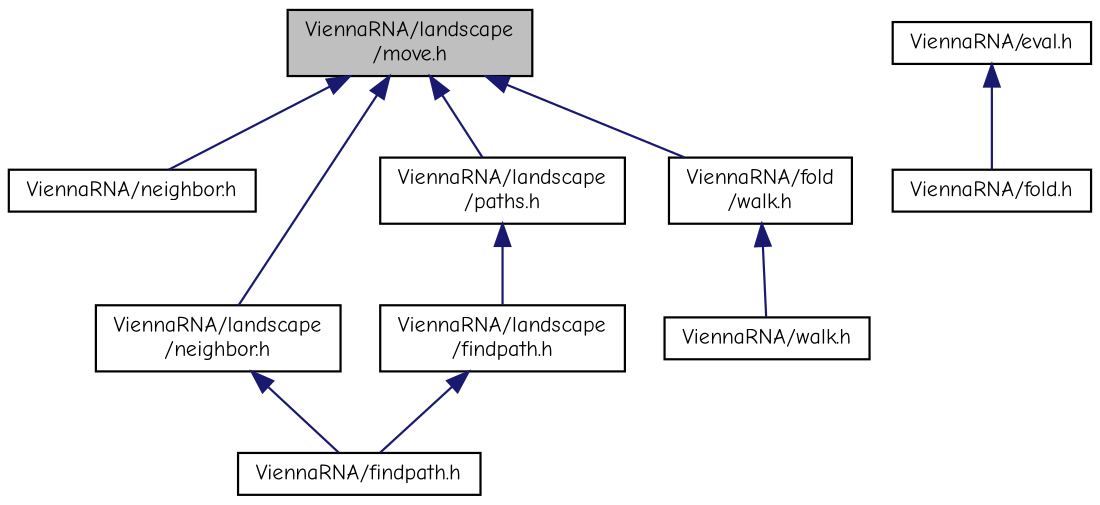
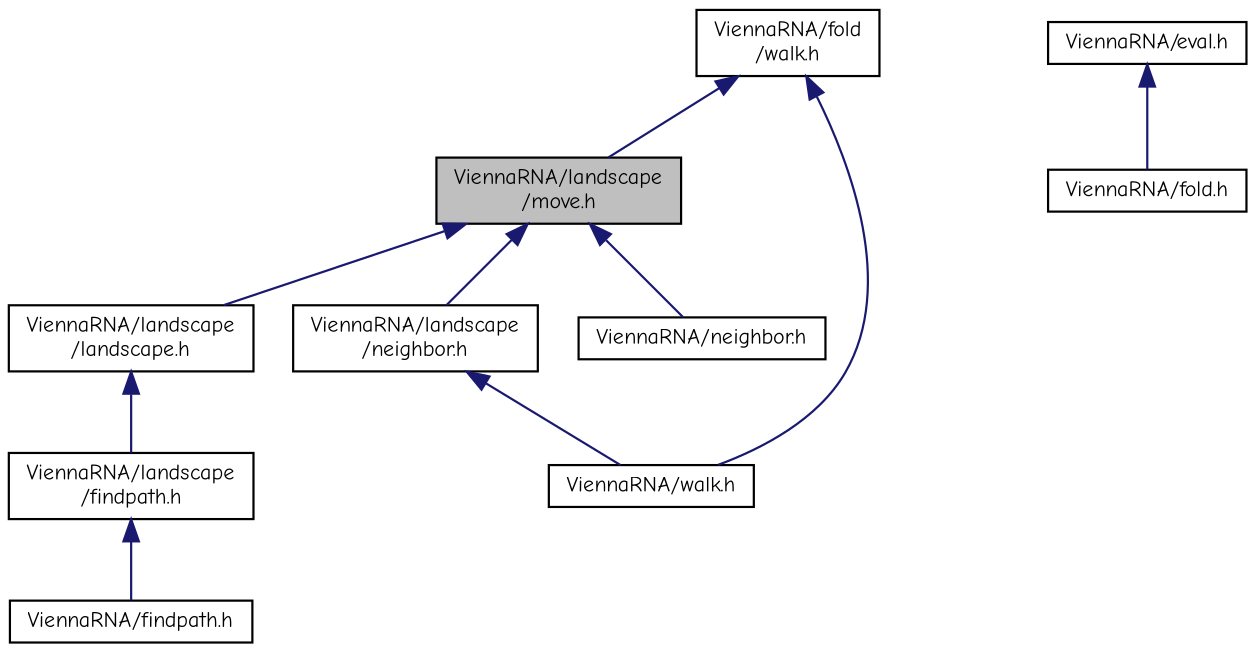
edge "ViennaRNA/fold /walk.h" -> "ViennaRNA/landscape /move.h": reversed
node "ViennaRNA/landscape /paths.h": label "ViennaRNA/landscape /paths.h" -> "ViennaRNA/landscape /landscape.h"
edge "ViennaRNA/findpath.h" -> "ViennaRNA/landscape /neighbor.h": now "ViennaRNA/walk.h" -> "ViennaRNA/landscape /neighbor.h"
